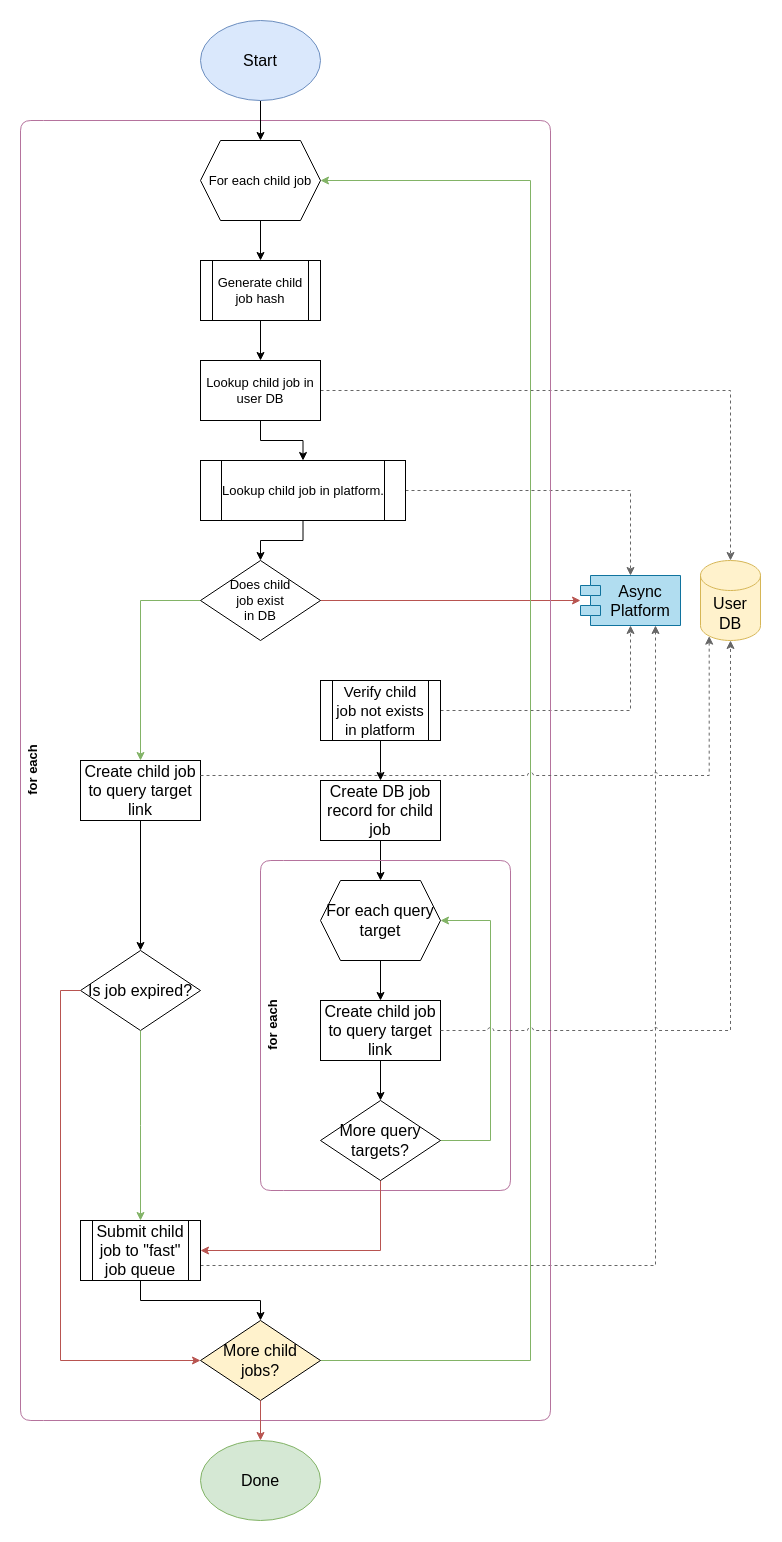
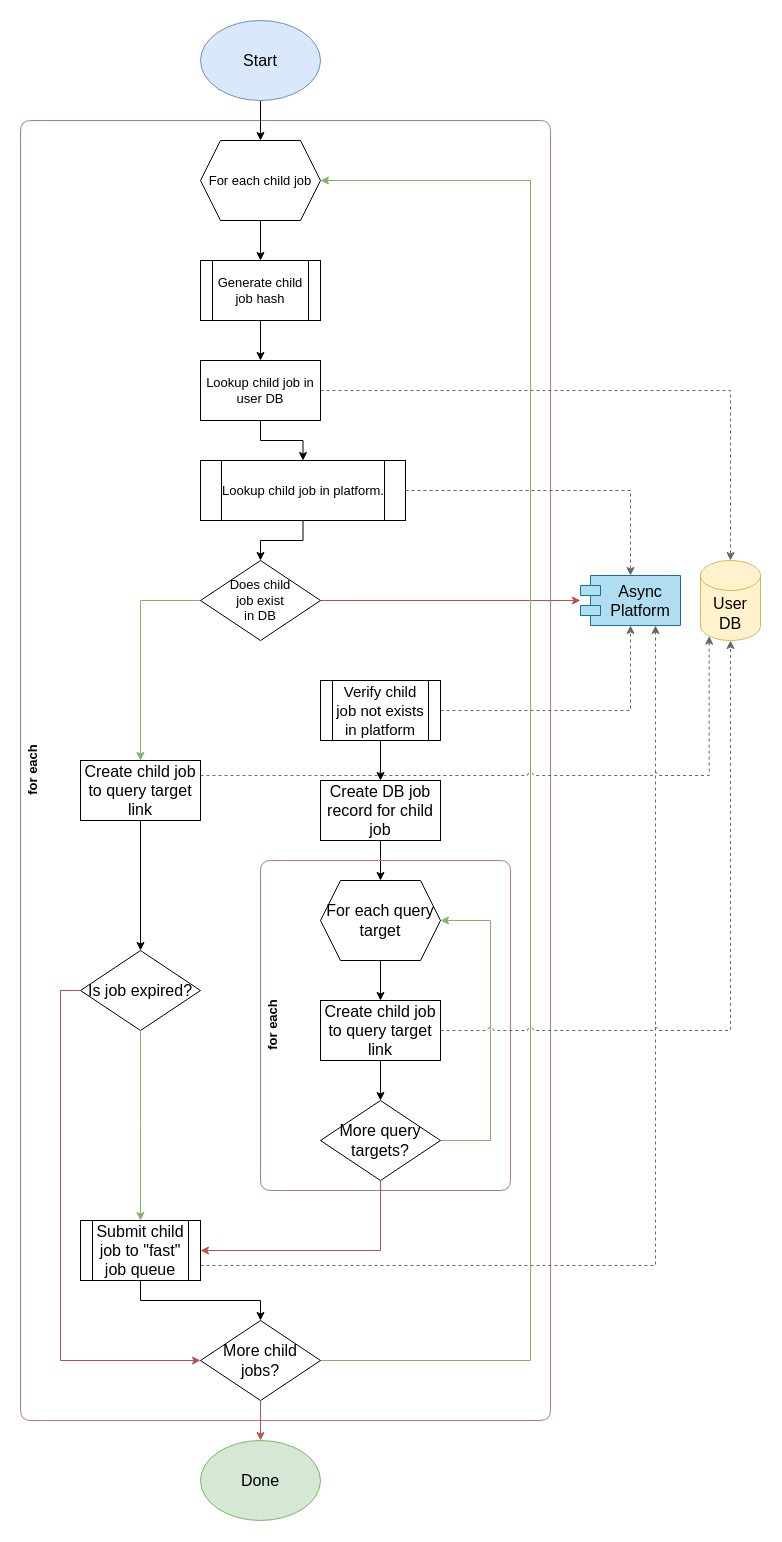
node "More child jobs?": fillcolor #fff2cc -> #ffffff
